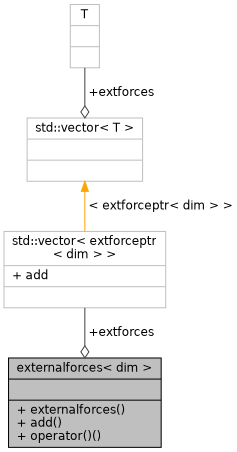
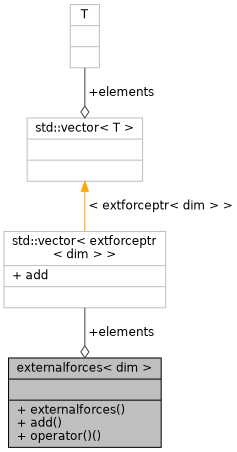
edge "T" -> "std::vector< T >": label " +extforces" -> " +elements"
edge "std::vector< extforceptr" -> "externalforces< dim >": label " +extforces" -> " +elements"
